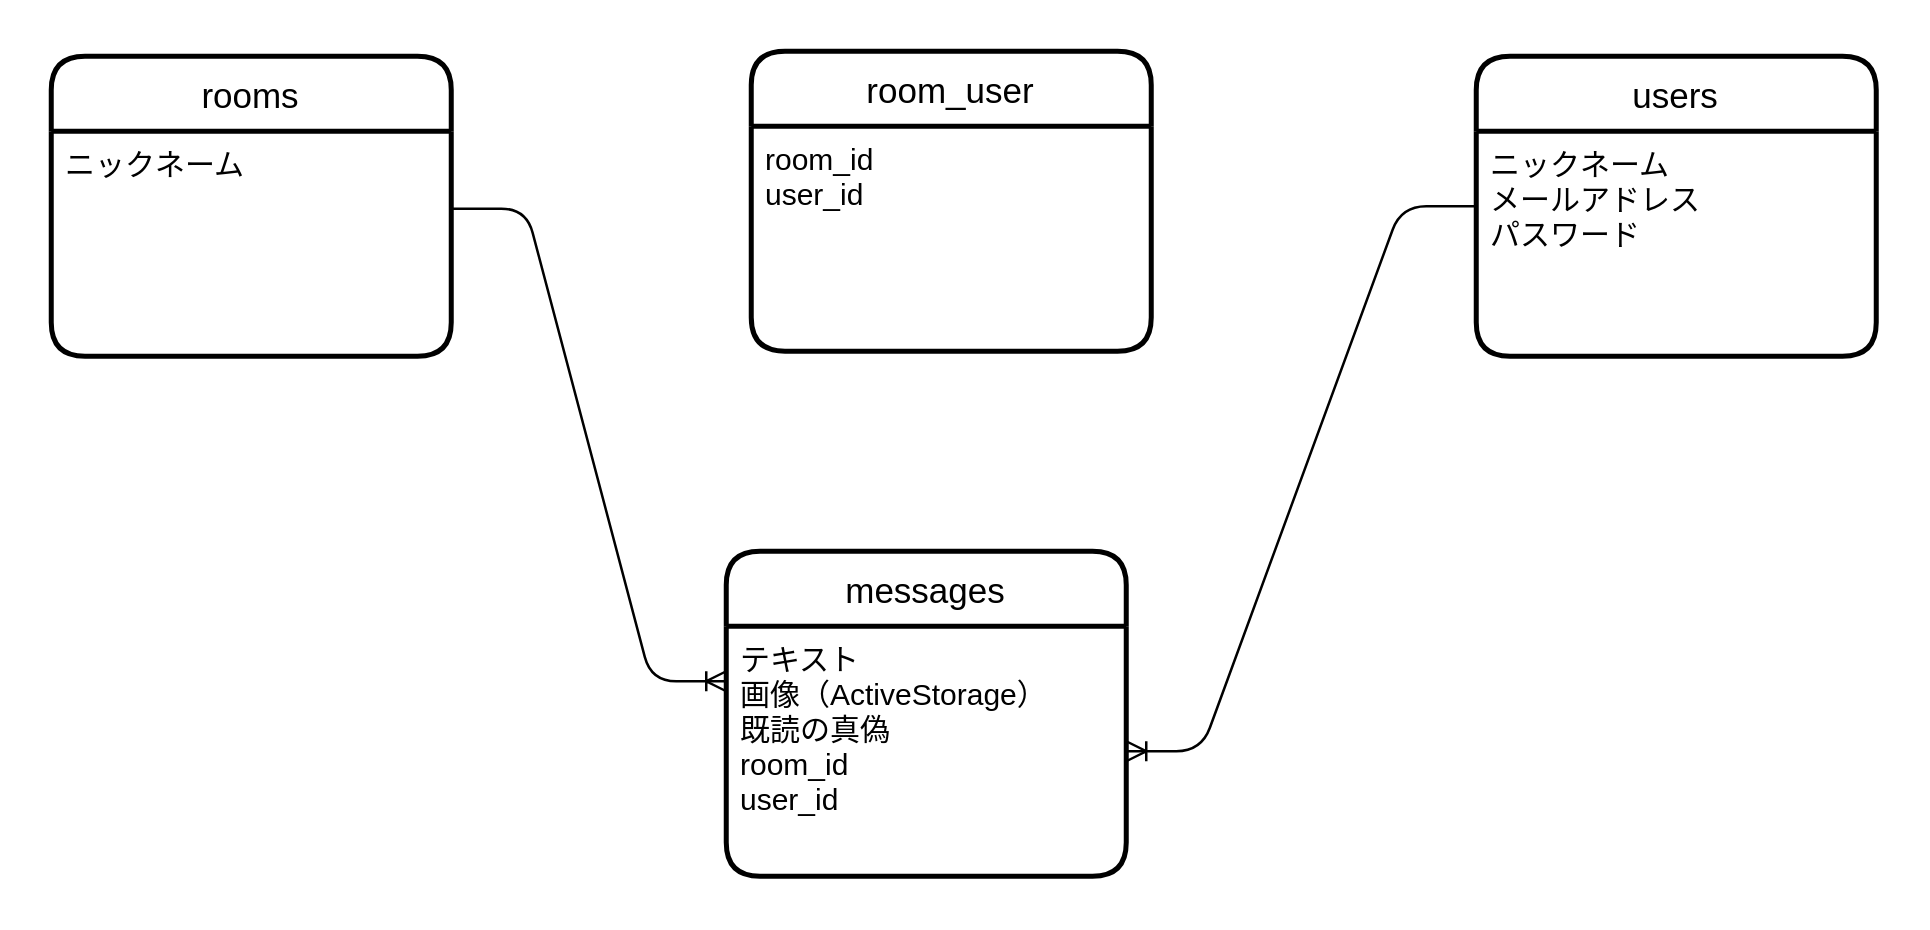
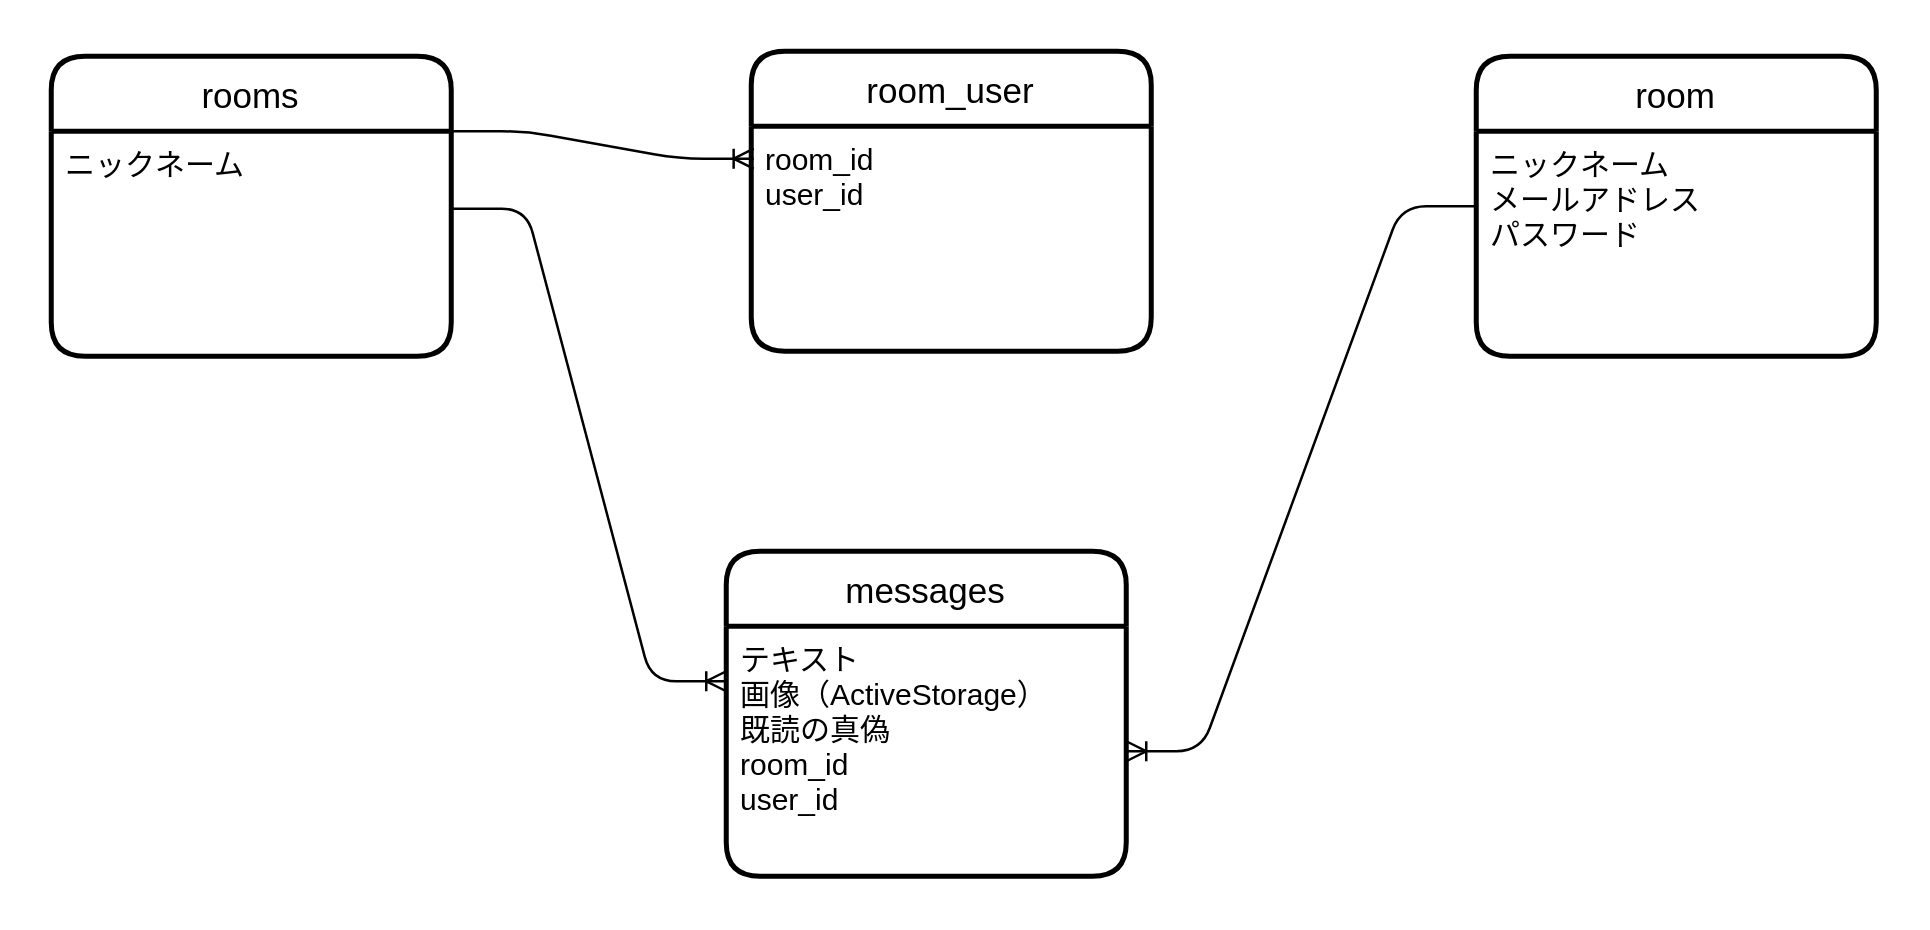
node "users": label "users" -> "room"
edge "rooms" -> "room_id user_id": added
